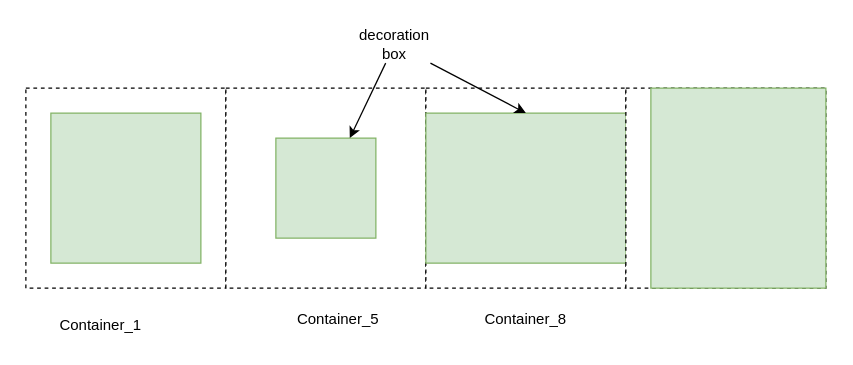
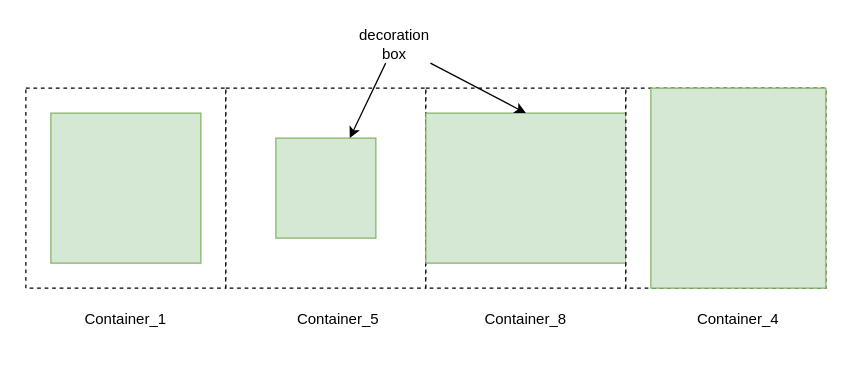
node "Container_4": added
node "Container_1": moved (101, 326) -> (126, 319)
